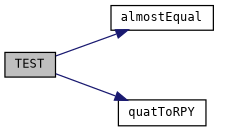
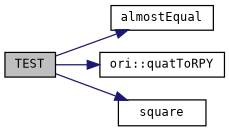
node "ori::quatToRPY": added
node "quatToRPY": label "quatToRPY" -> "square"
